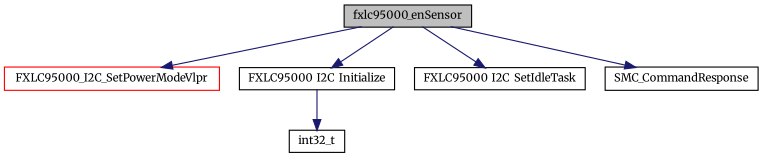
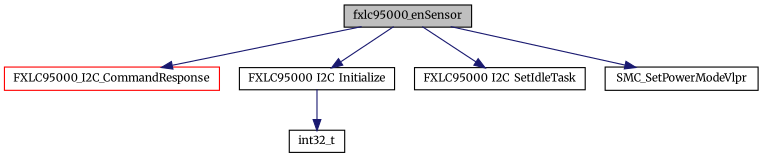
node "FXLC95000_I2C_SetPowerModeVlpr": label "FXLC95000_I2C_SetPowerModeVlpr" -> "FXLC95000_I2C_CommandResponse"
node "SMC_CommandResponse": label "SMC_CommandResponse" -> "SMC_SetPowerModeVlpr"
